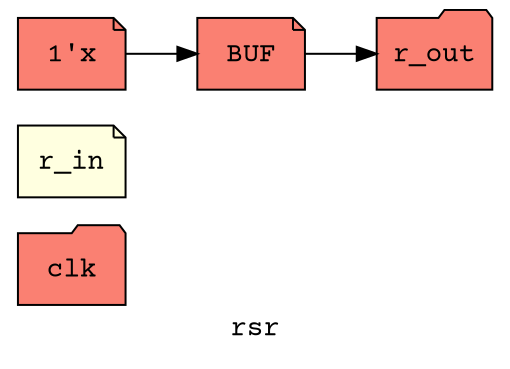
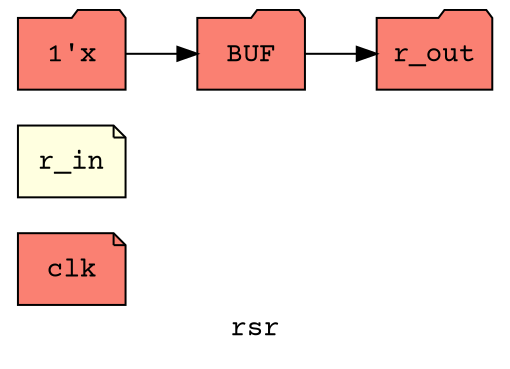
node "1'x": shape note -> folder
node "BUF": shape note -> folder
node "clk": shape folder -> note
